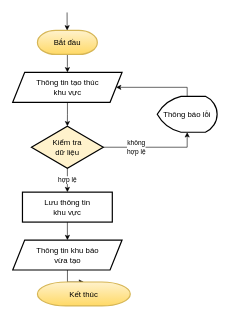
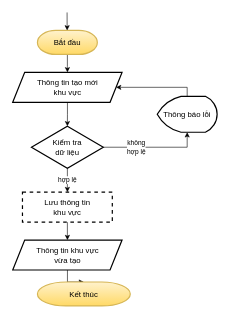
node "Thông tin tạo thúc khu vực": label "Thông tin tạo thúc khu vực" -> "Thông tin tạo mới khu vực"
node "Kiểm tra dữ liệu": fillcolor #fff2cc -> #ffffff
node "Lưu thông tin khu vực": style solid -> dashed
node "Thông tin khu báo vừa tạo": label "Thông tin khu báo vừa tạo" -> "Thông tin khu vực vừa tạo"
